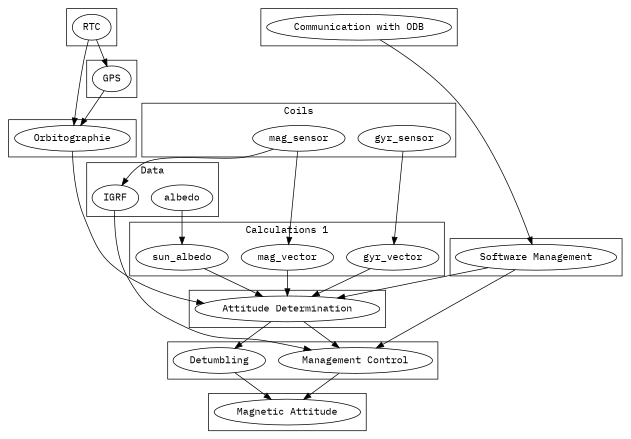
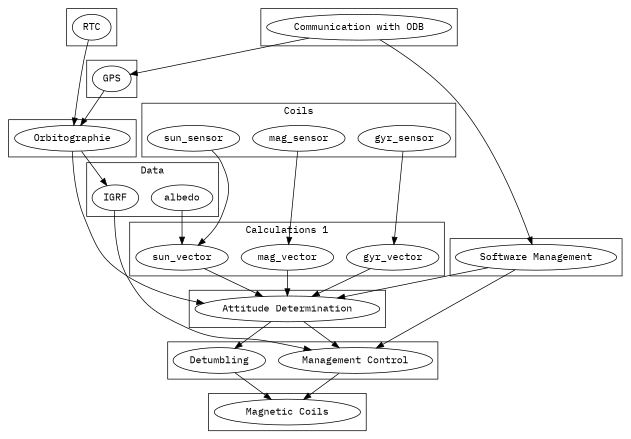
edge "RTC" -> "GPS": now "Communication with ODB" -> "GPS"
node "sun_sensor": added
edge "mag_sensor" -> "IGRF": now "Orbitographie" -> "IGRF"
node "sun_albedo": label "sun_albedo" -> "sun_vector"
node "Magnetic Attitude": label "Magnetic Attitude" -> "Magnetic Coils"
